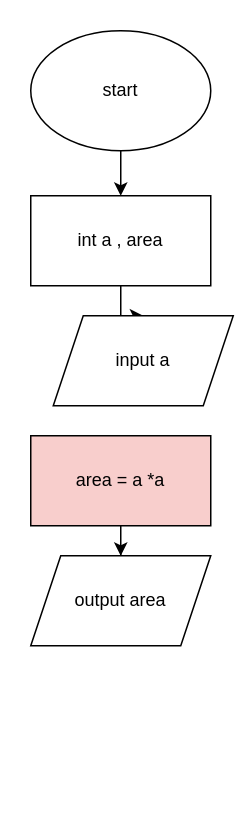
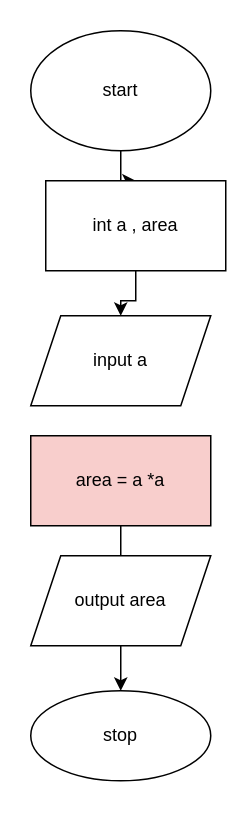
node "int a , area": moved (121, 241) -> (136, 226)
node "input a": moved (143, 361) -> (121, 361)
edge "area = a *a" -> "output area": arrowhead classic -> none
edge "output area" -> "stop": added
node "stop": added
